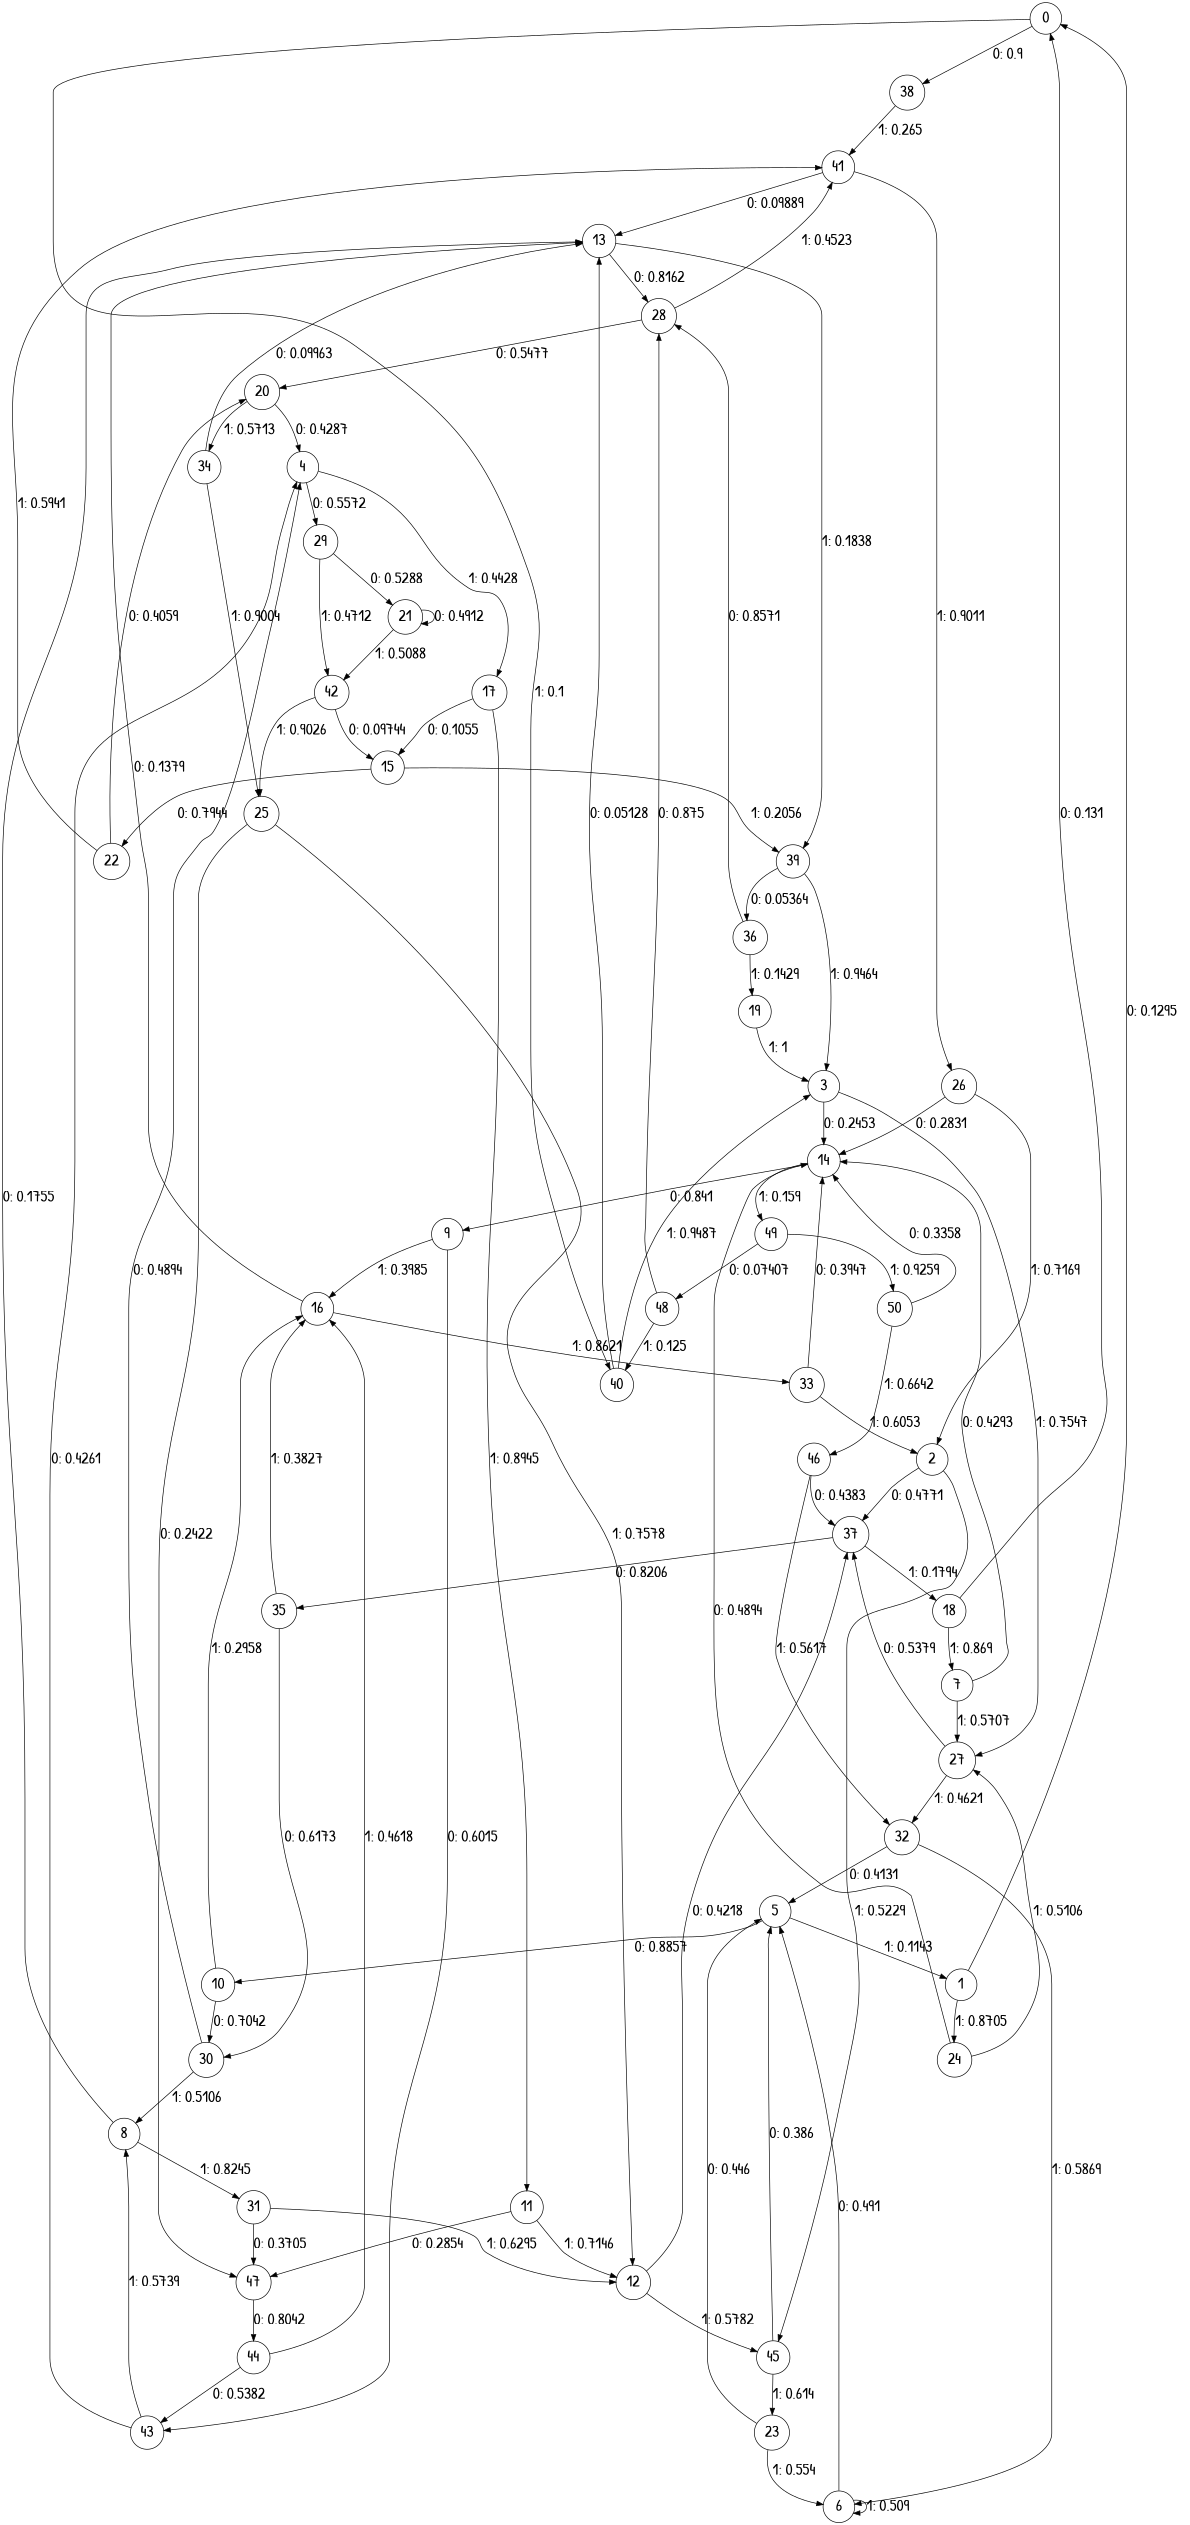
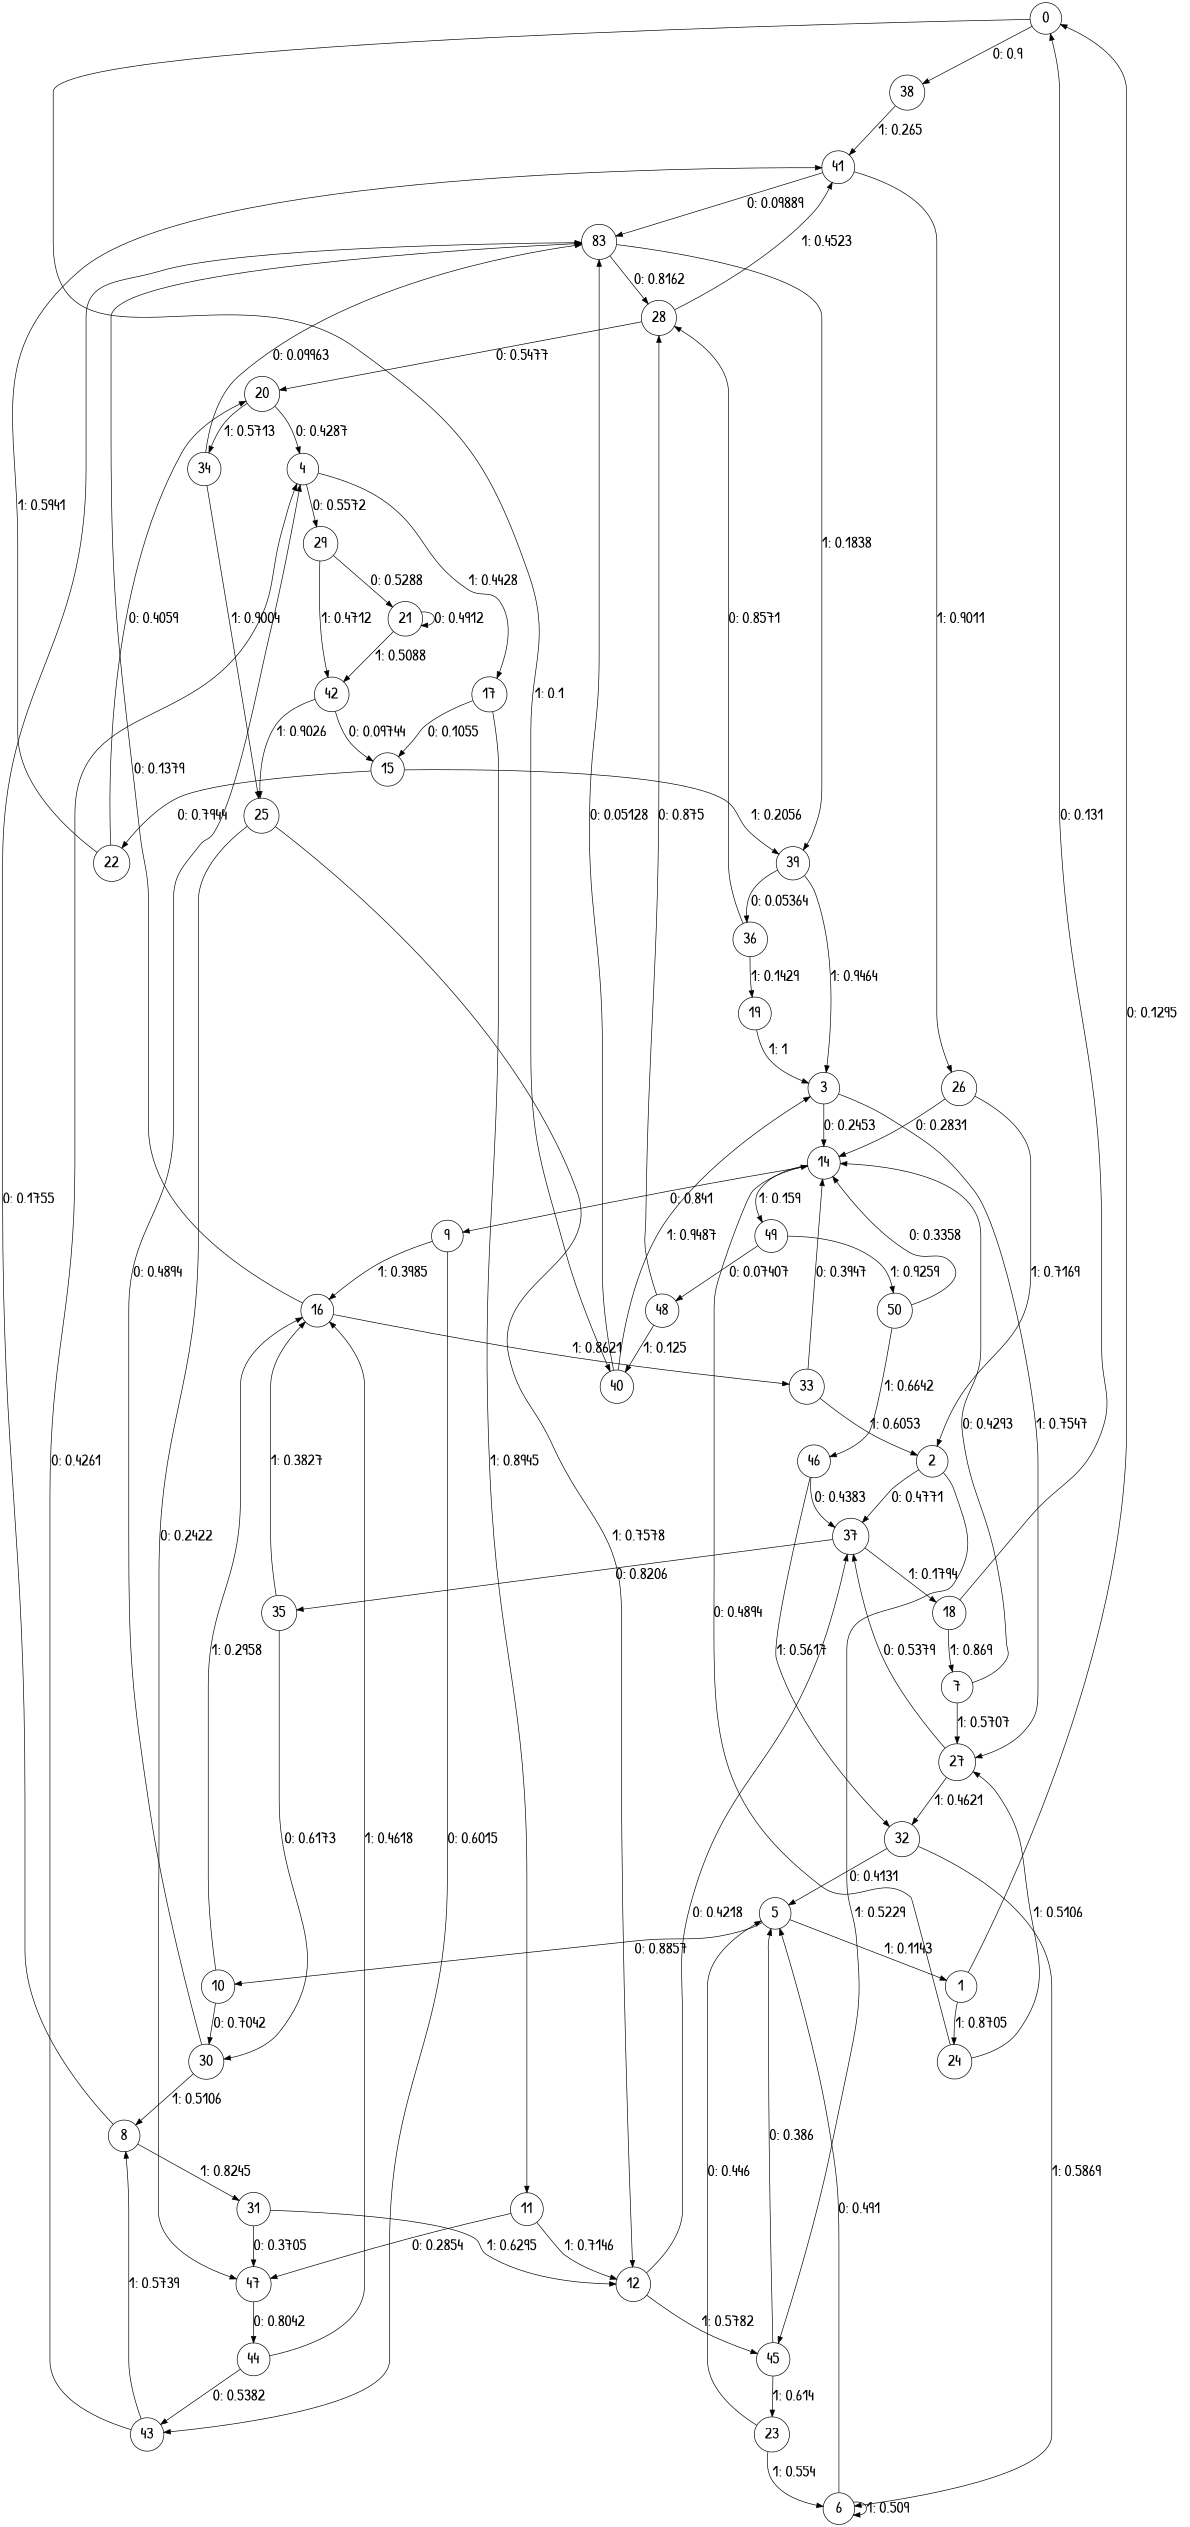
node "13": label "13" -> "83"
